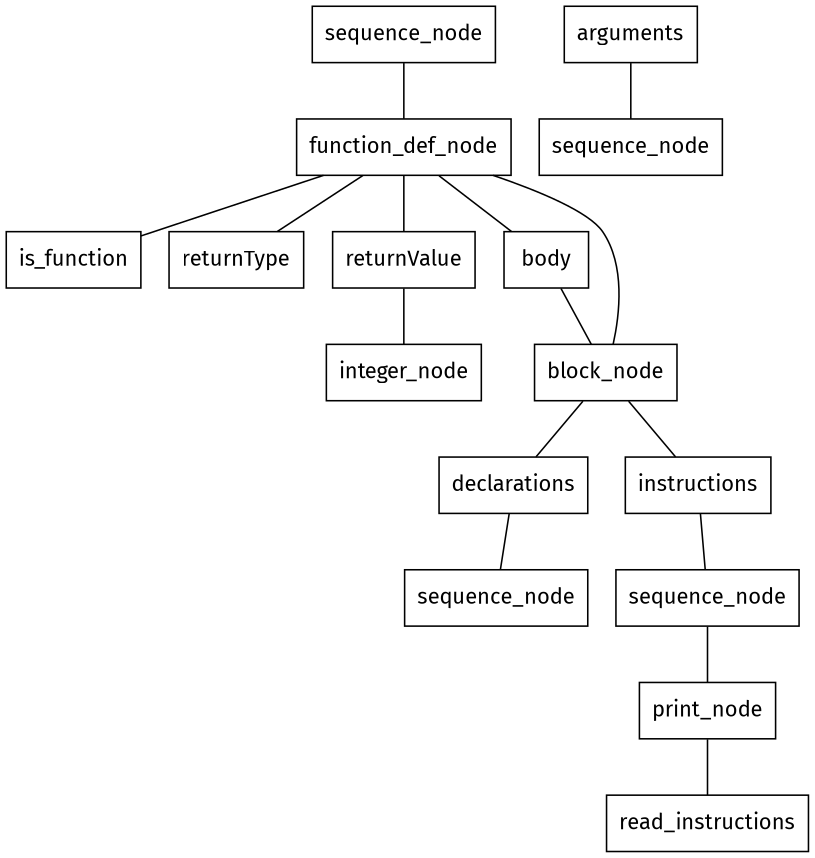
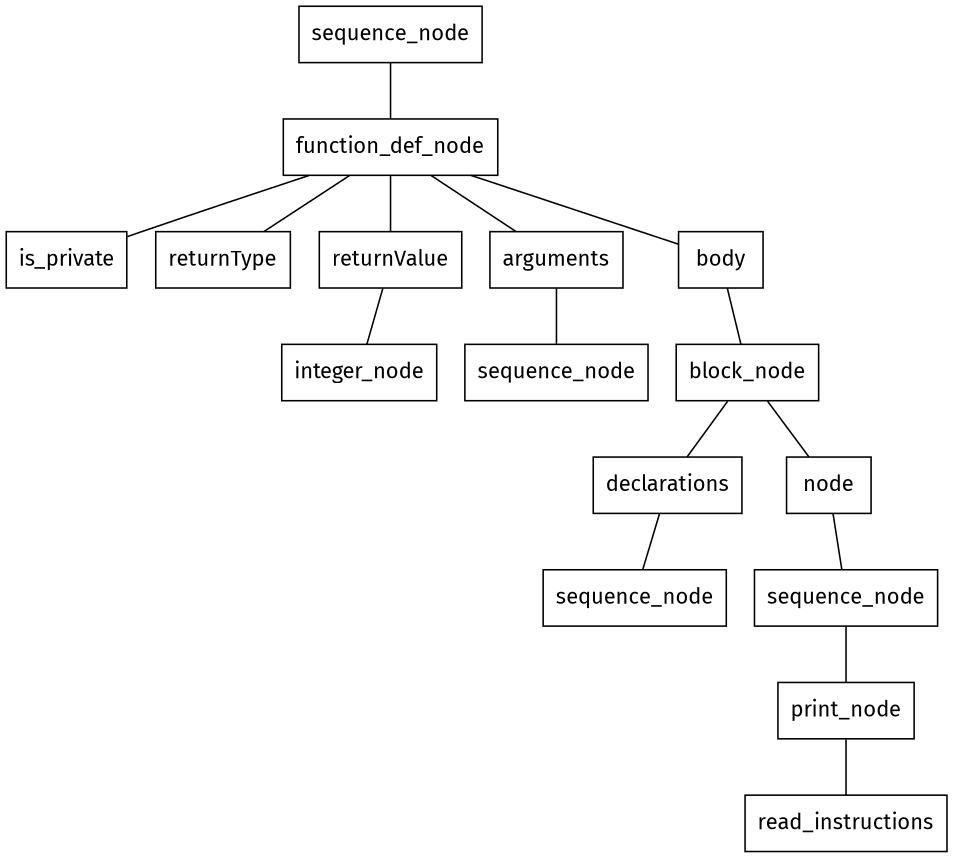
edge "function_def_node" -- "block_node": now "function_def_node" -- "arguments"
node "is_function": label "is_function" -> "is_private"
node "instructions": label "instructions" -> "node"
